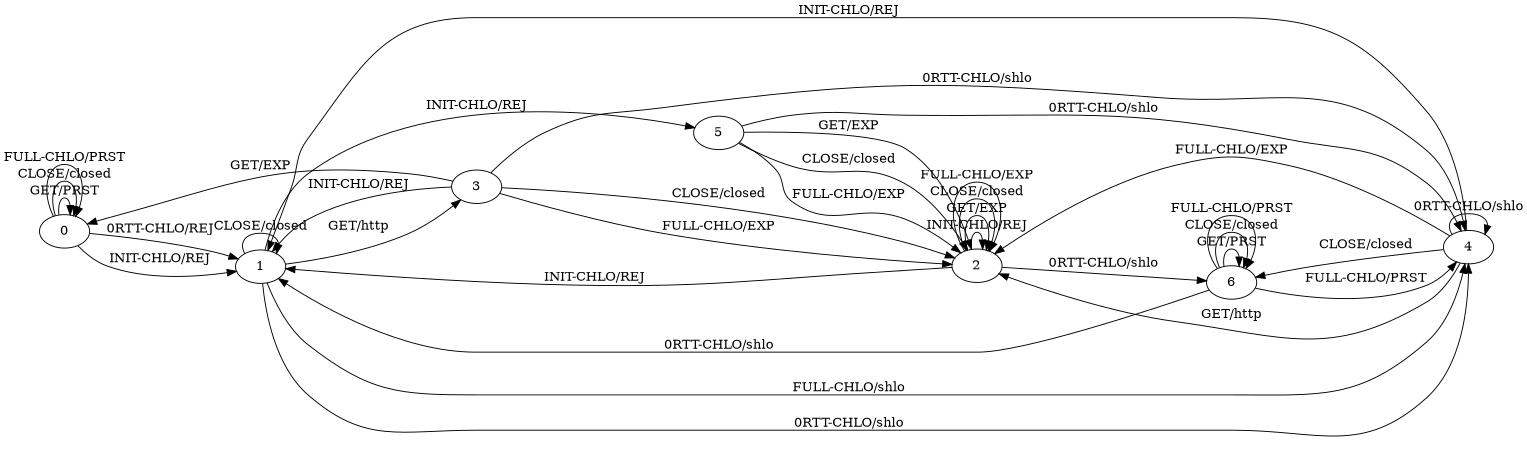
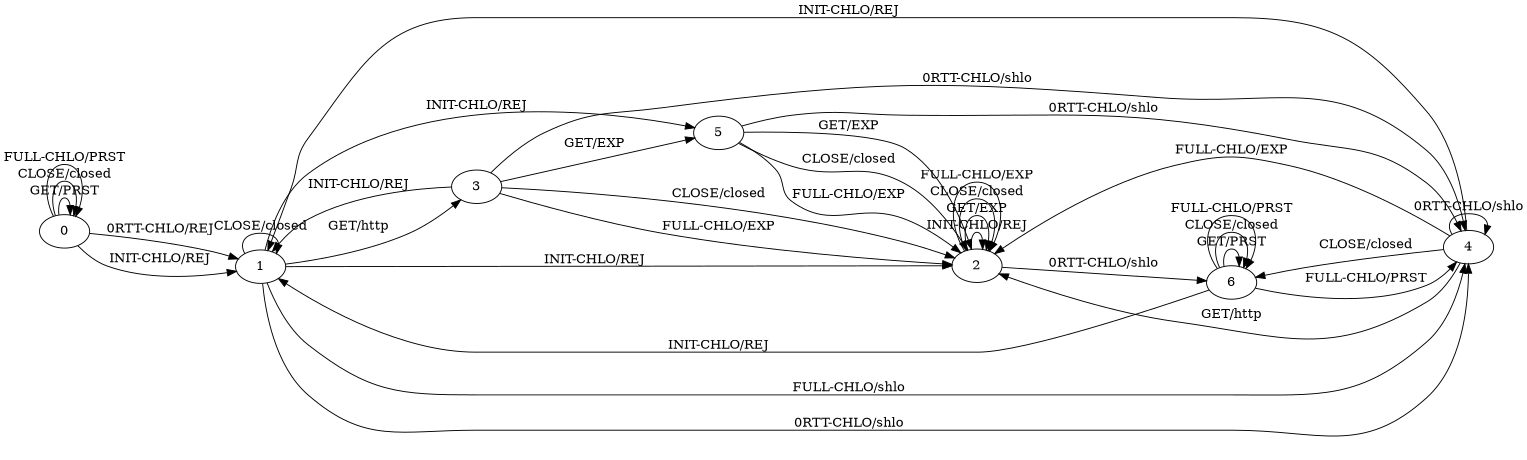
edge "3" -> "0": now "3" -> "5"
edge "2" -> "1": reversed
edge "6" -> "1": label "0RTT-CHLO/shlo" -> "INIT-CHLO/REJ"
